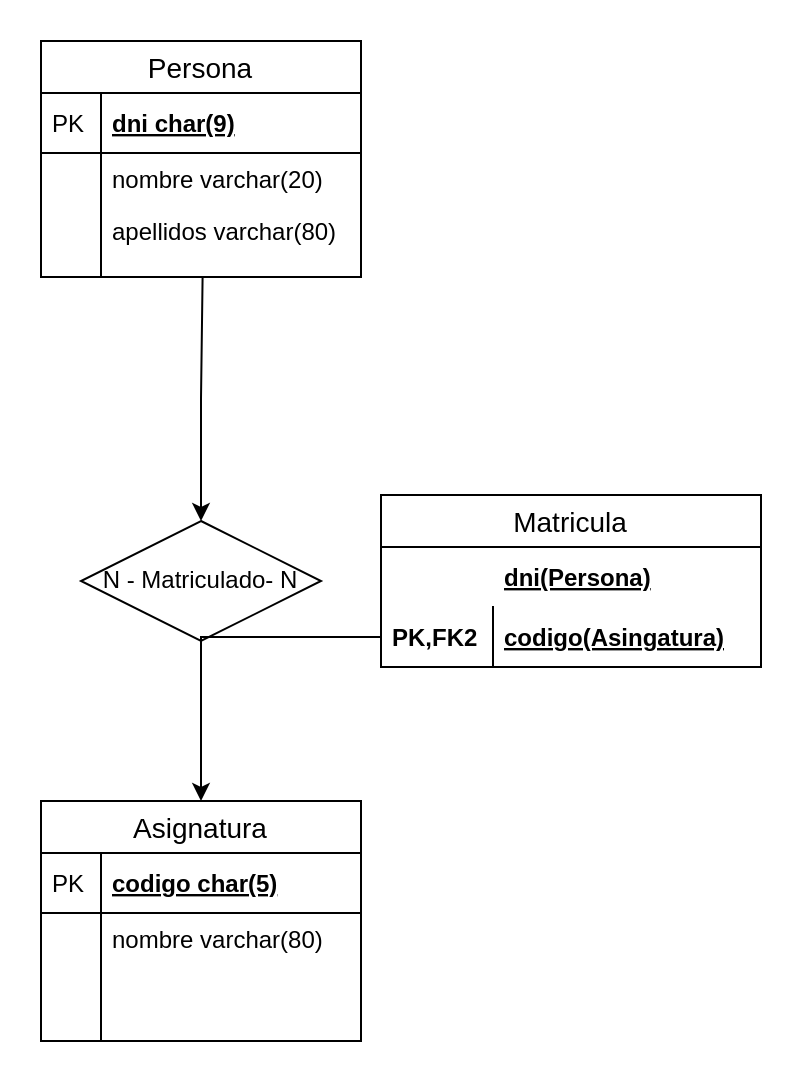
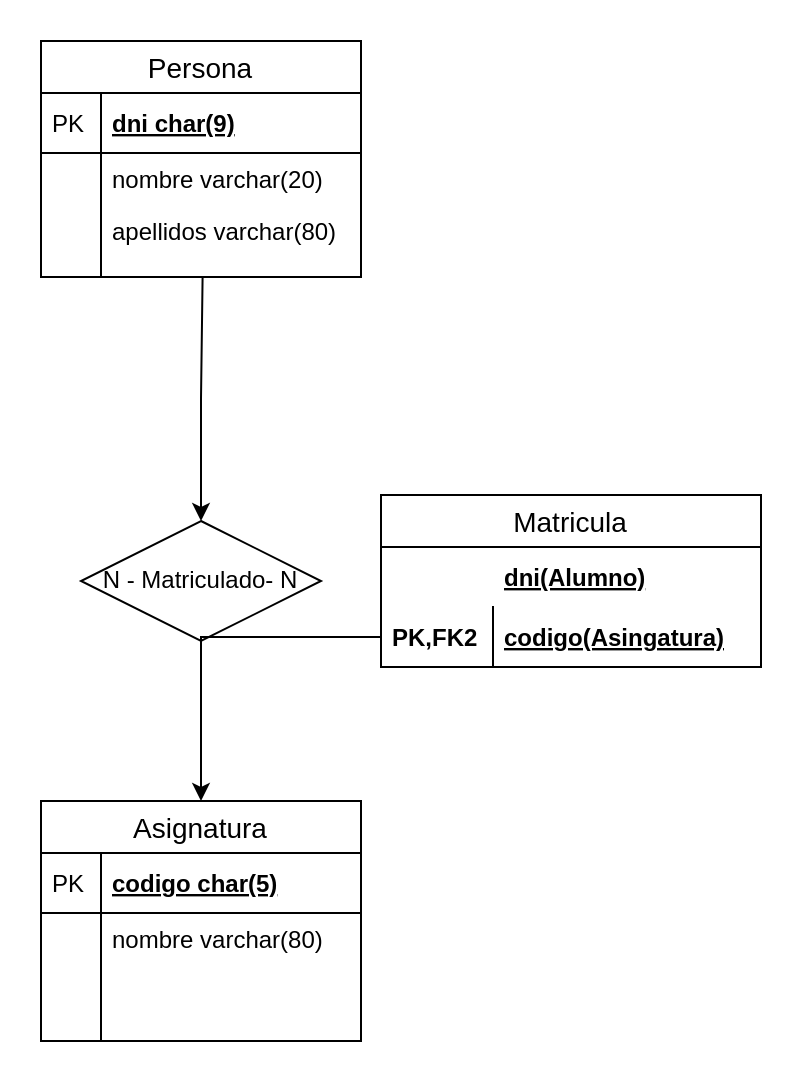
node "dni(Persona)": label "dni(Persona)" -> "dni(Alumno)"
